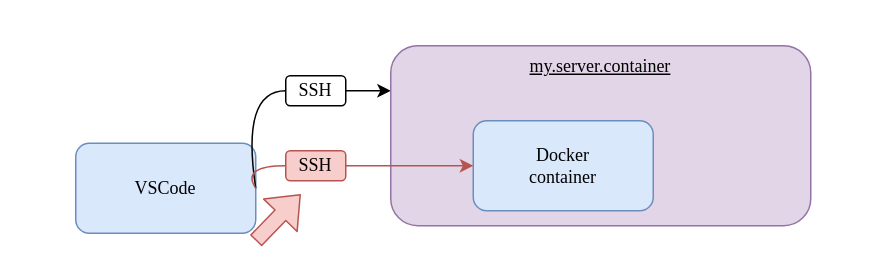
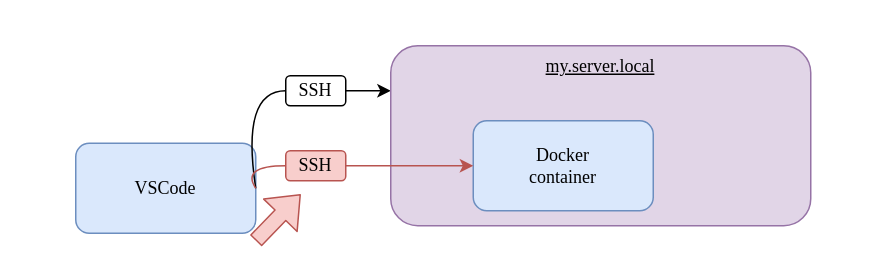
node "my.server.container": label "my.server.container" -> "my.server.local"
